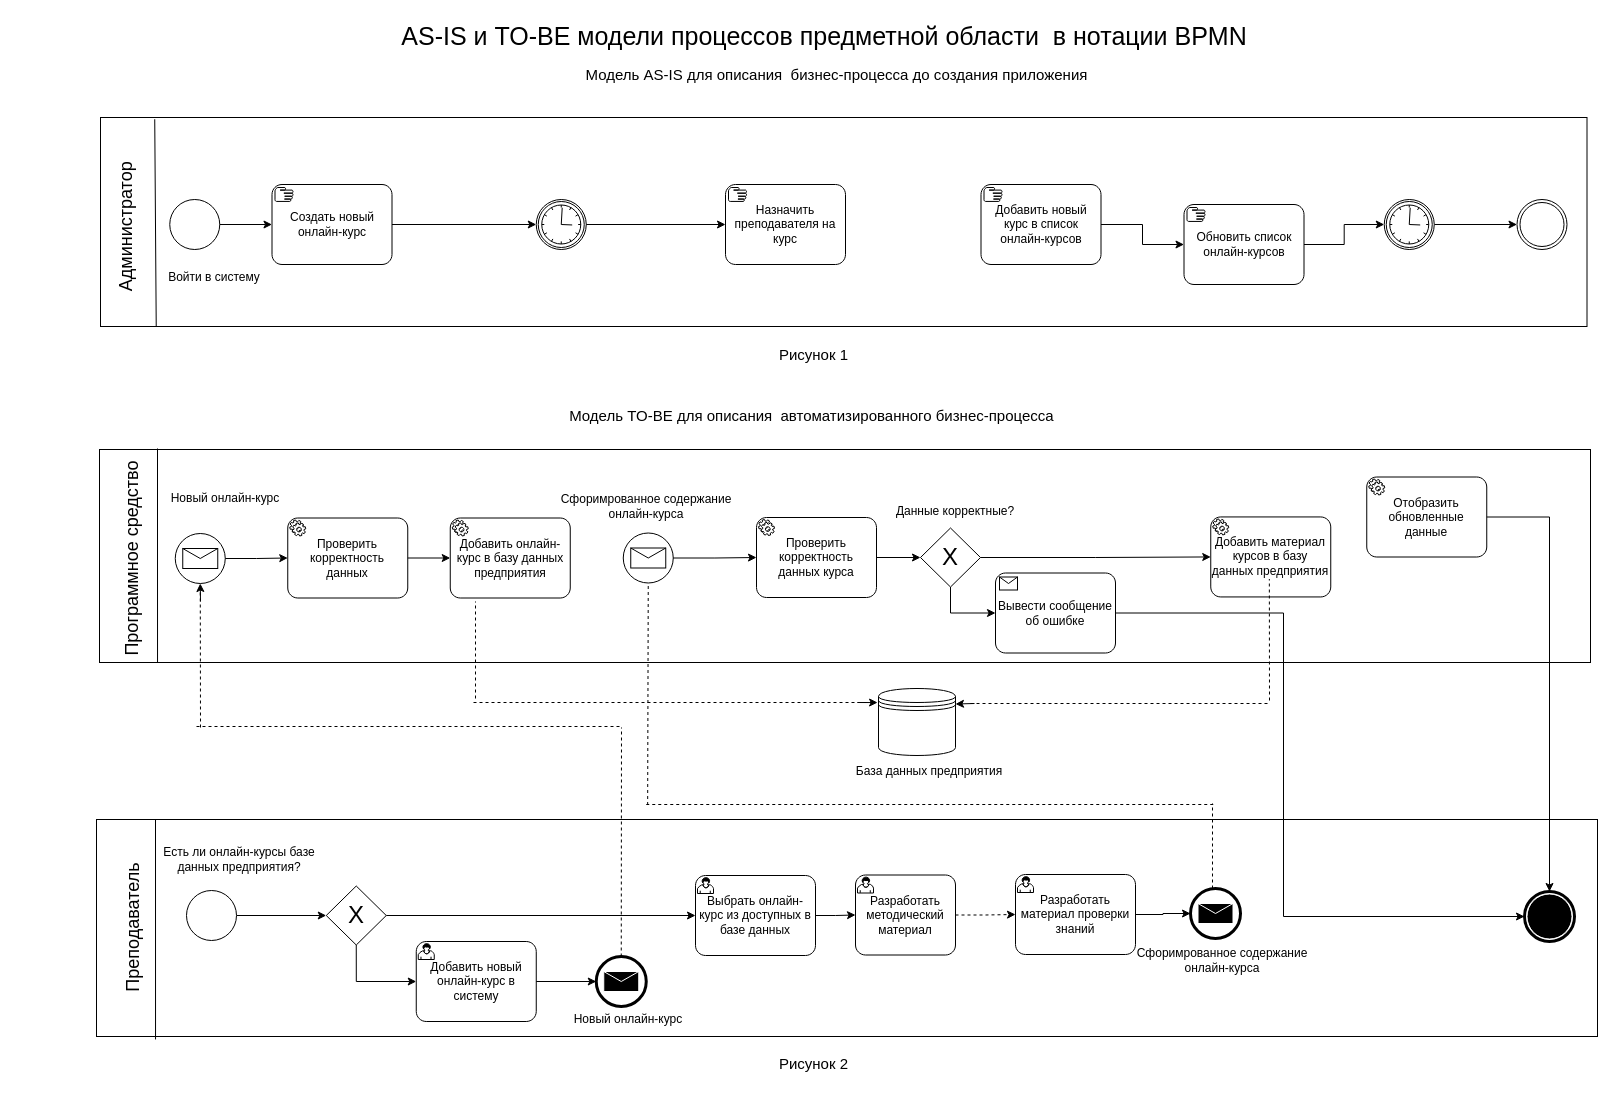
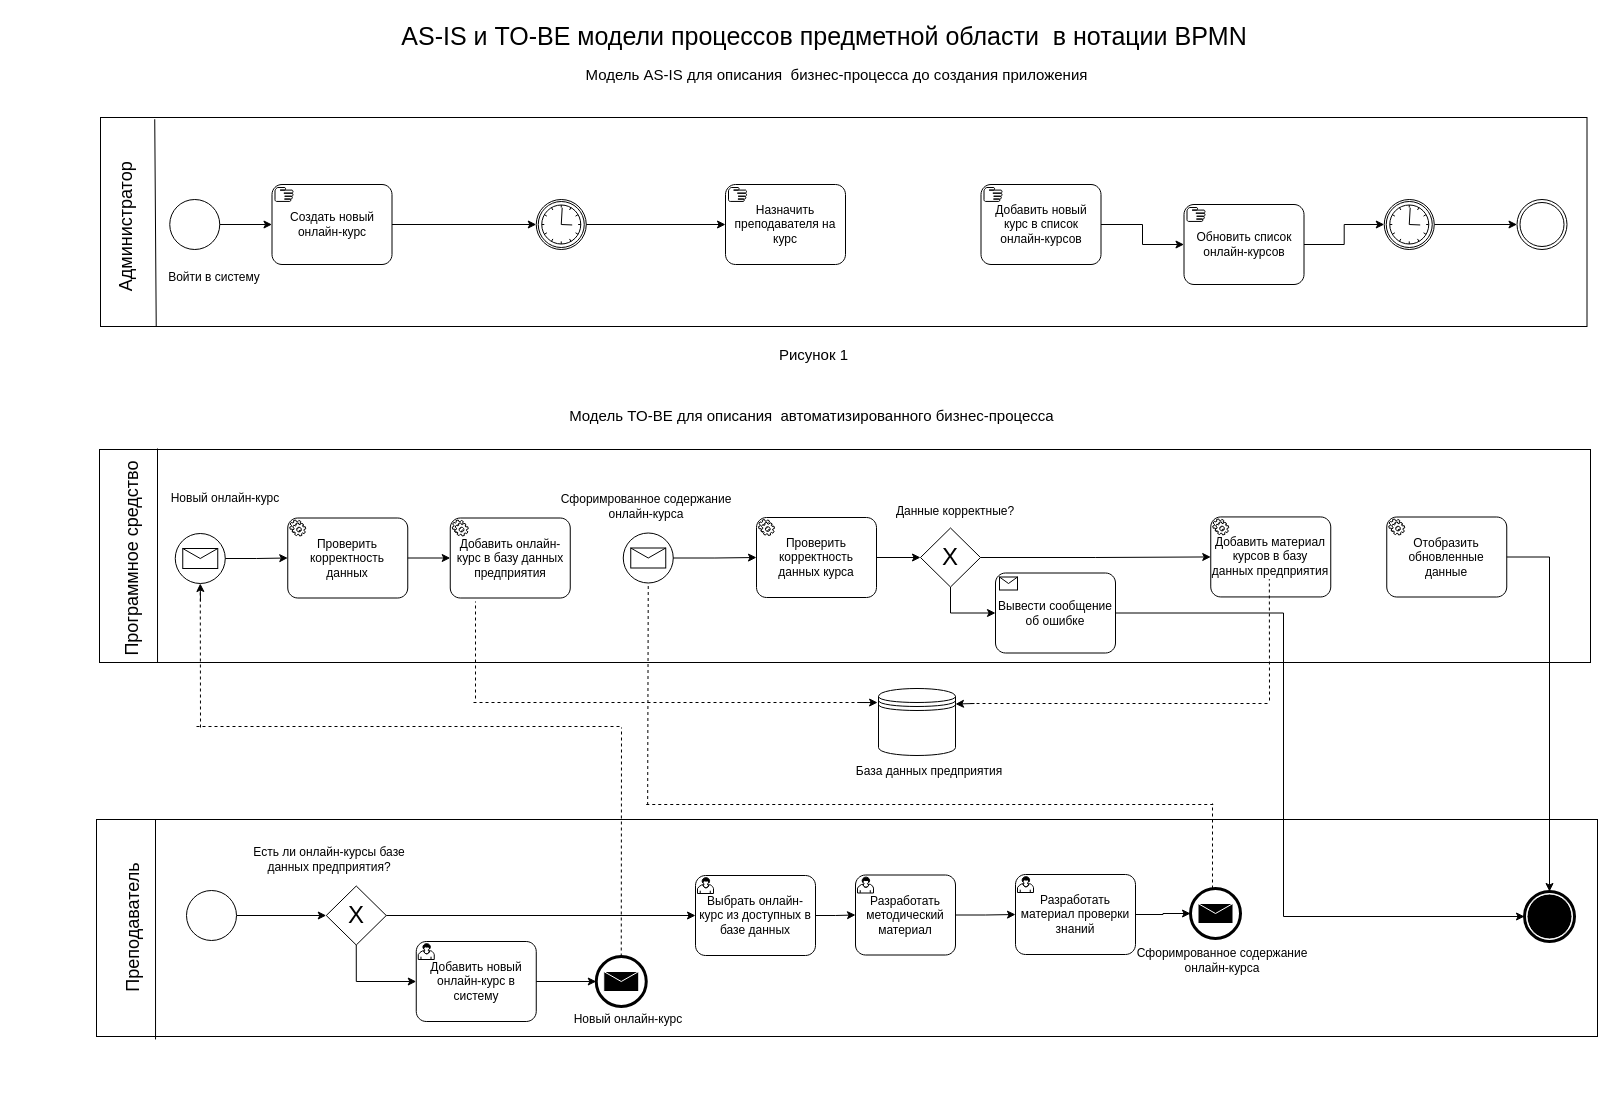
node "Отобразить обновленные данные": moved (1427, 517) -> (1447, 557)
node "Есть ли онлайн-курсы базе данных предприятия?": moved (240, 860) -> (330, 860)
edge "Разработать методический материал" -> "Разработать материал проверки знаний": style dashed -> solid
node "Рисунок 2": removed
